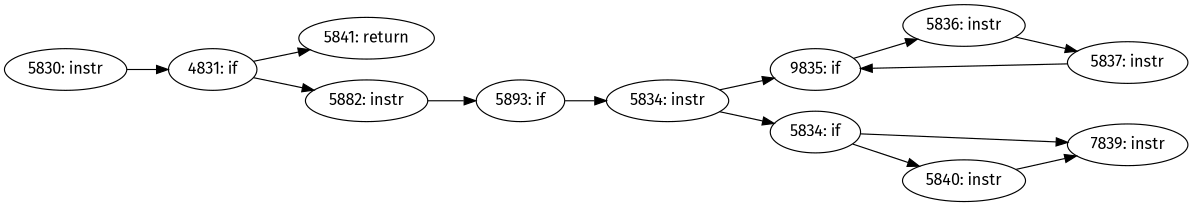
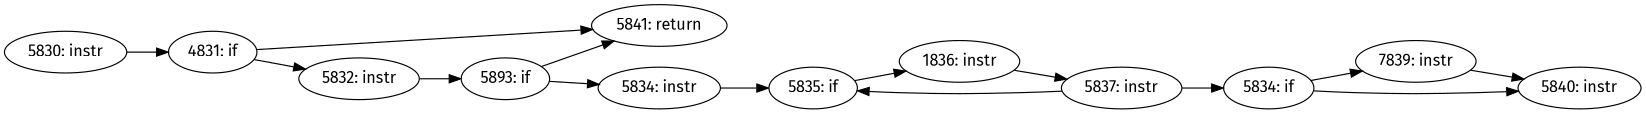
node "5836: instr": label "5836: instr" -> "1836: instr"
edge "5893: if" -> "5841: return": added
node "9835: if": label "9835: if" -> "5835: if"
node "5882: instr": label "5882: instr" -> "5832: instr"
edge "5834: instr" -> "5834: if": now "5837: instr" -> "5834: if"
edge "5840: instr" -> "7839: instr": reversed
